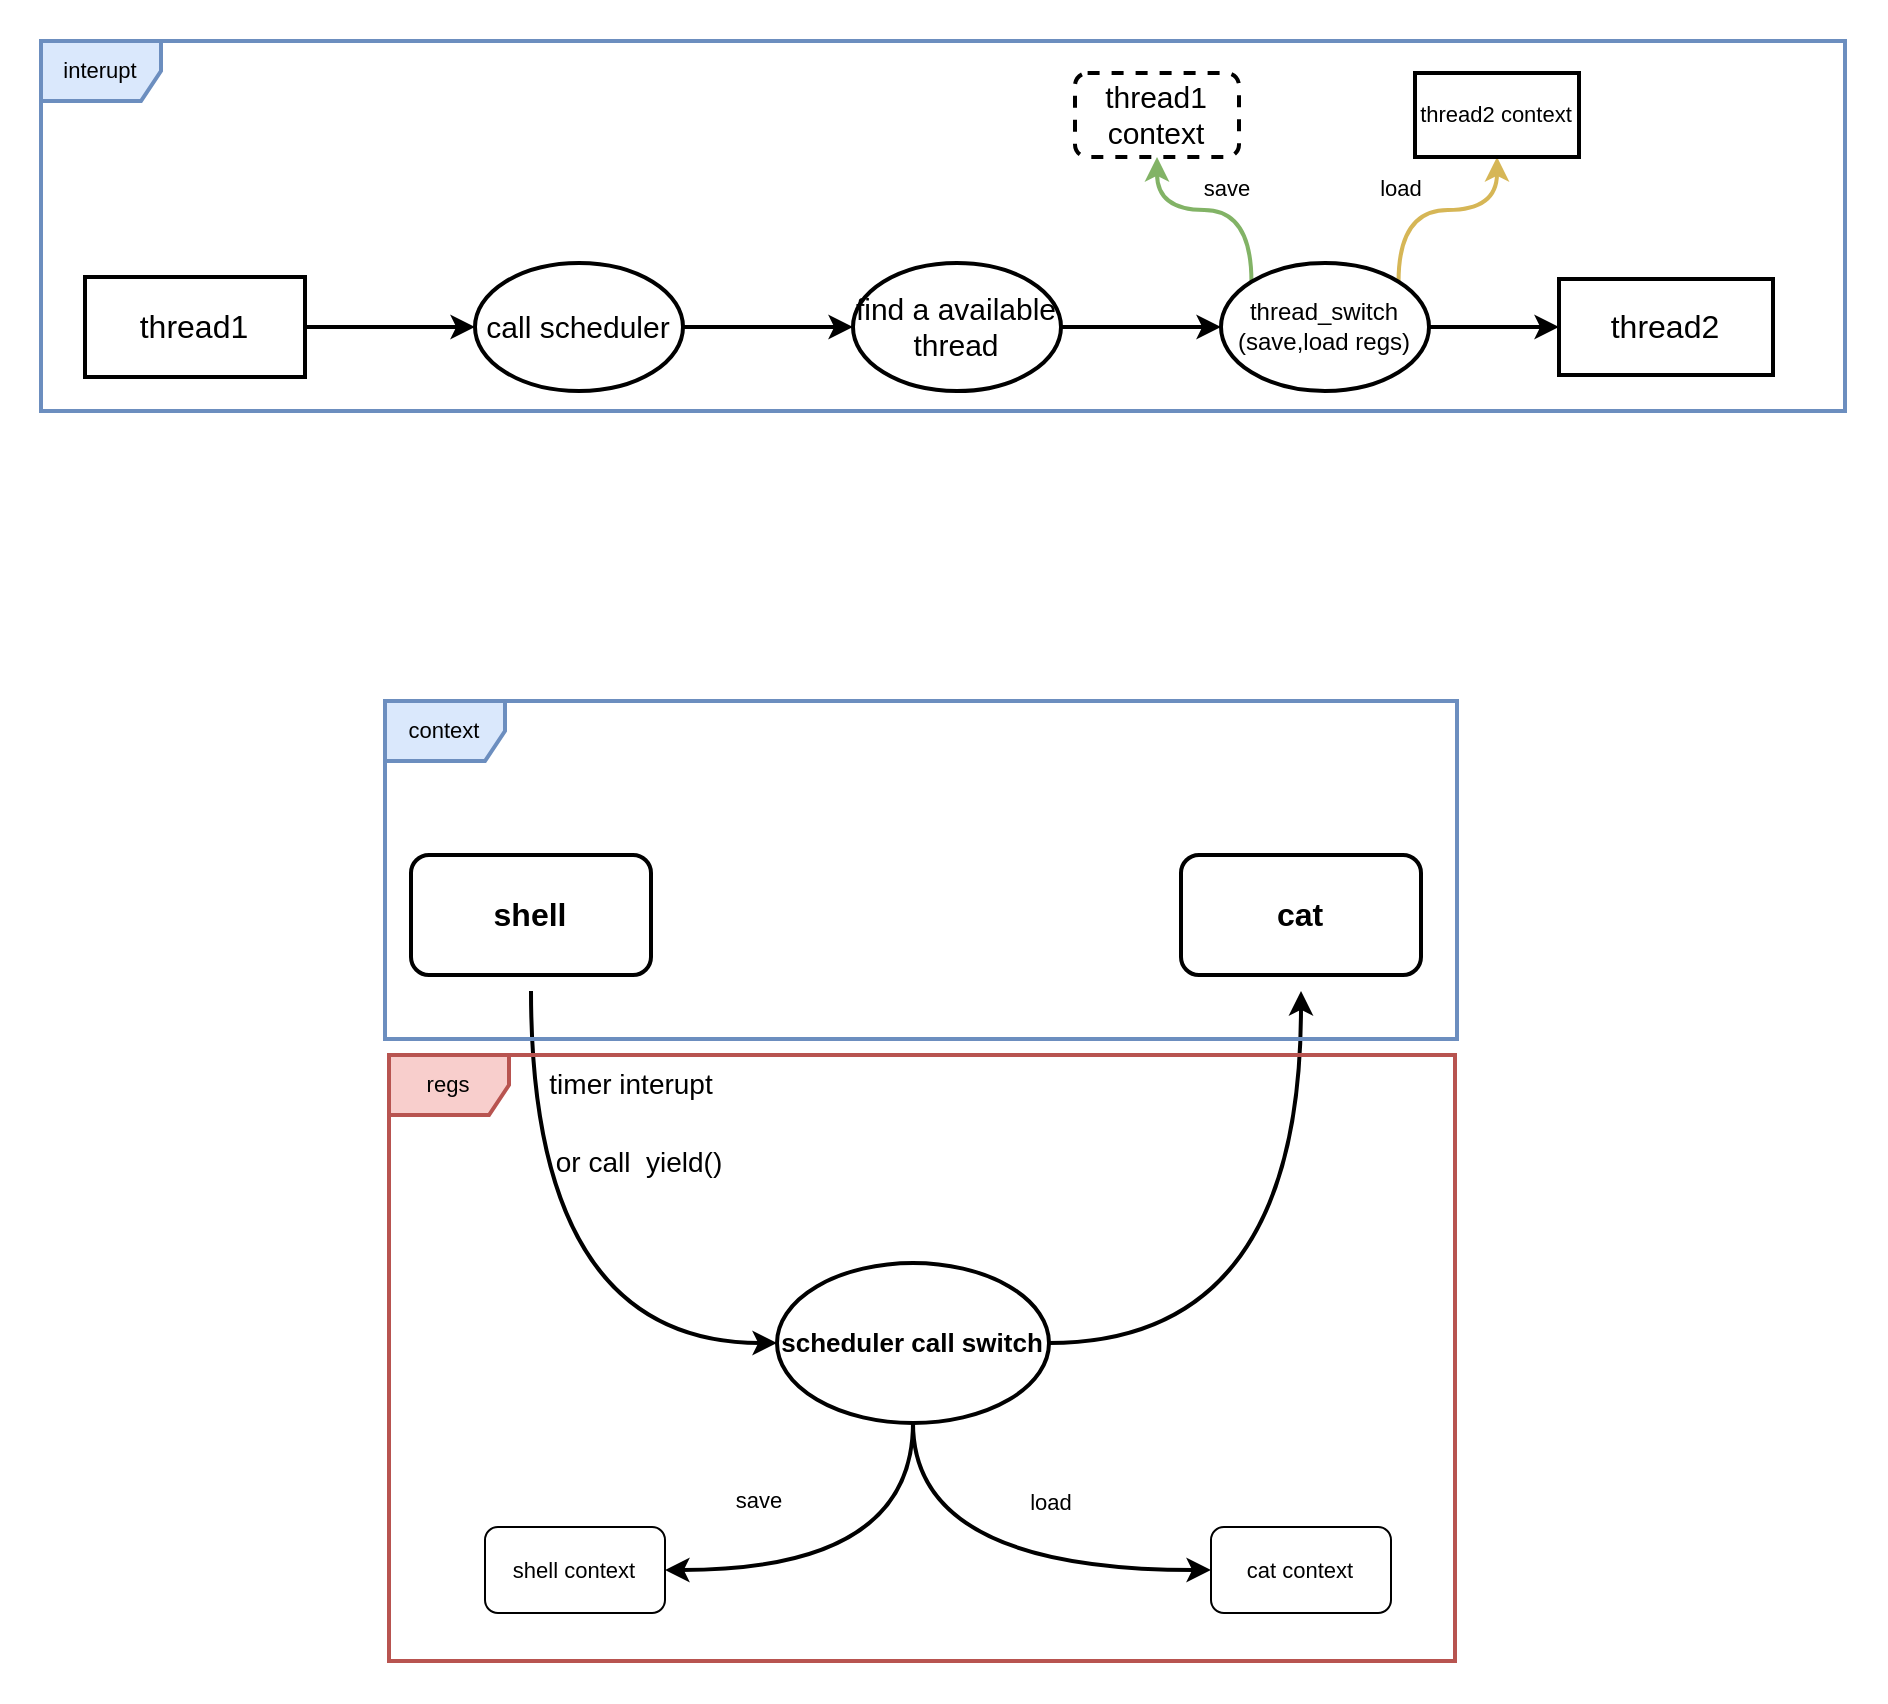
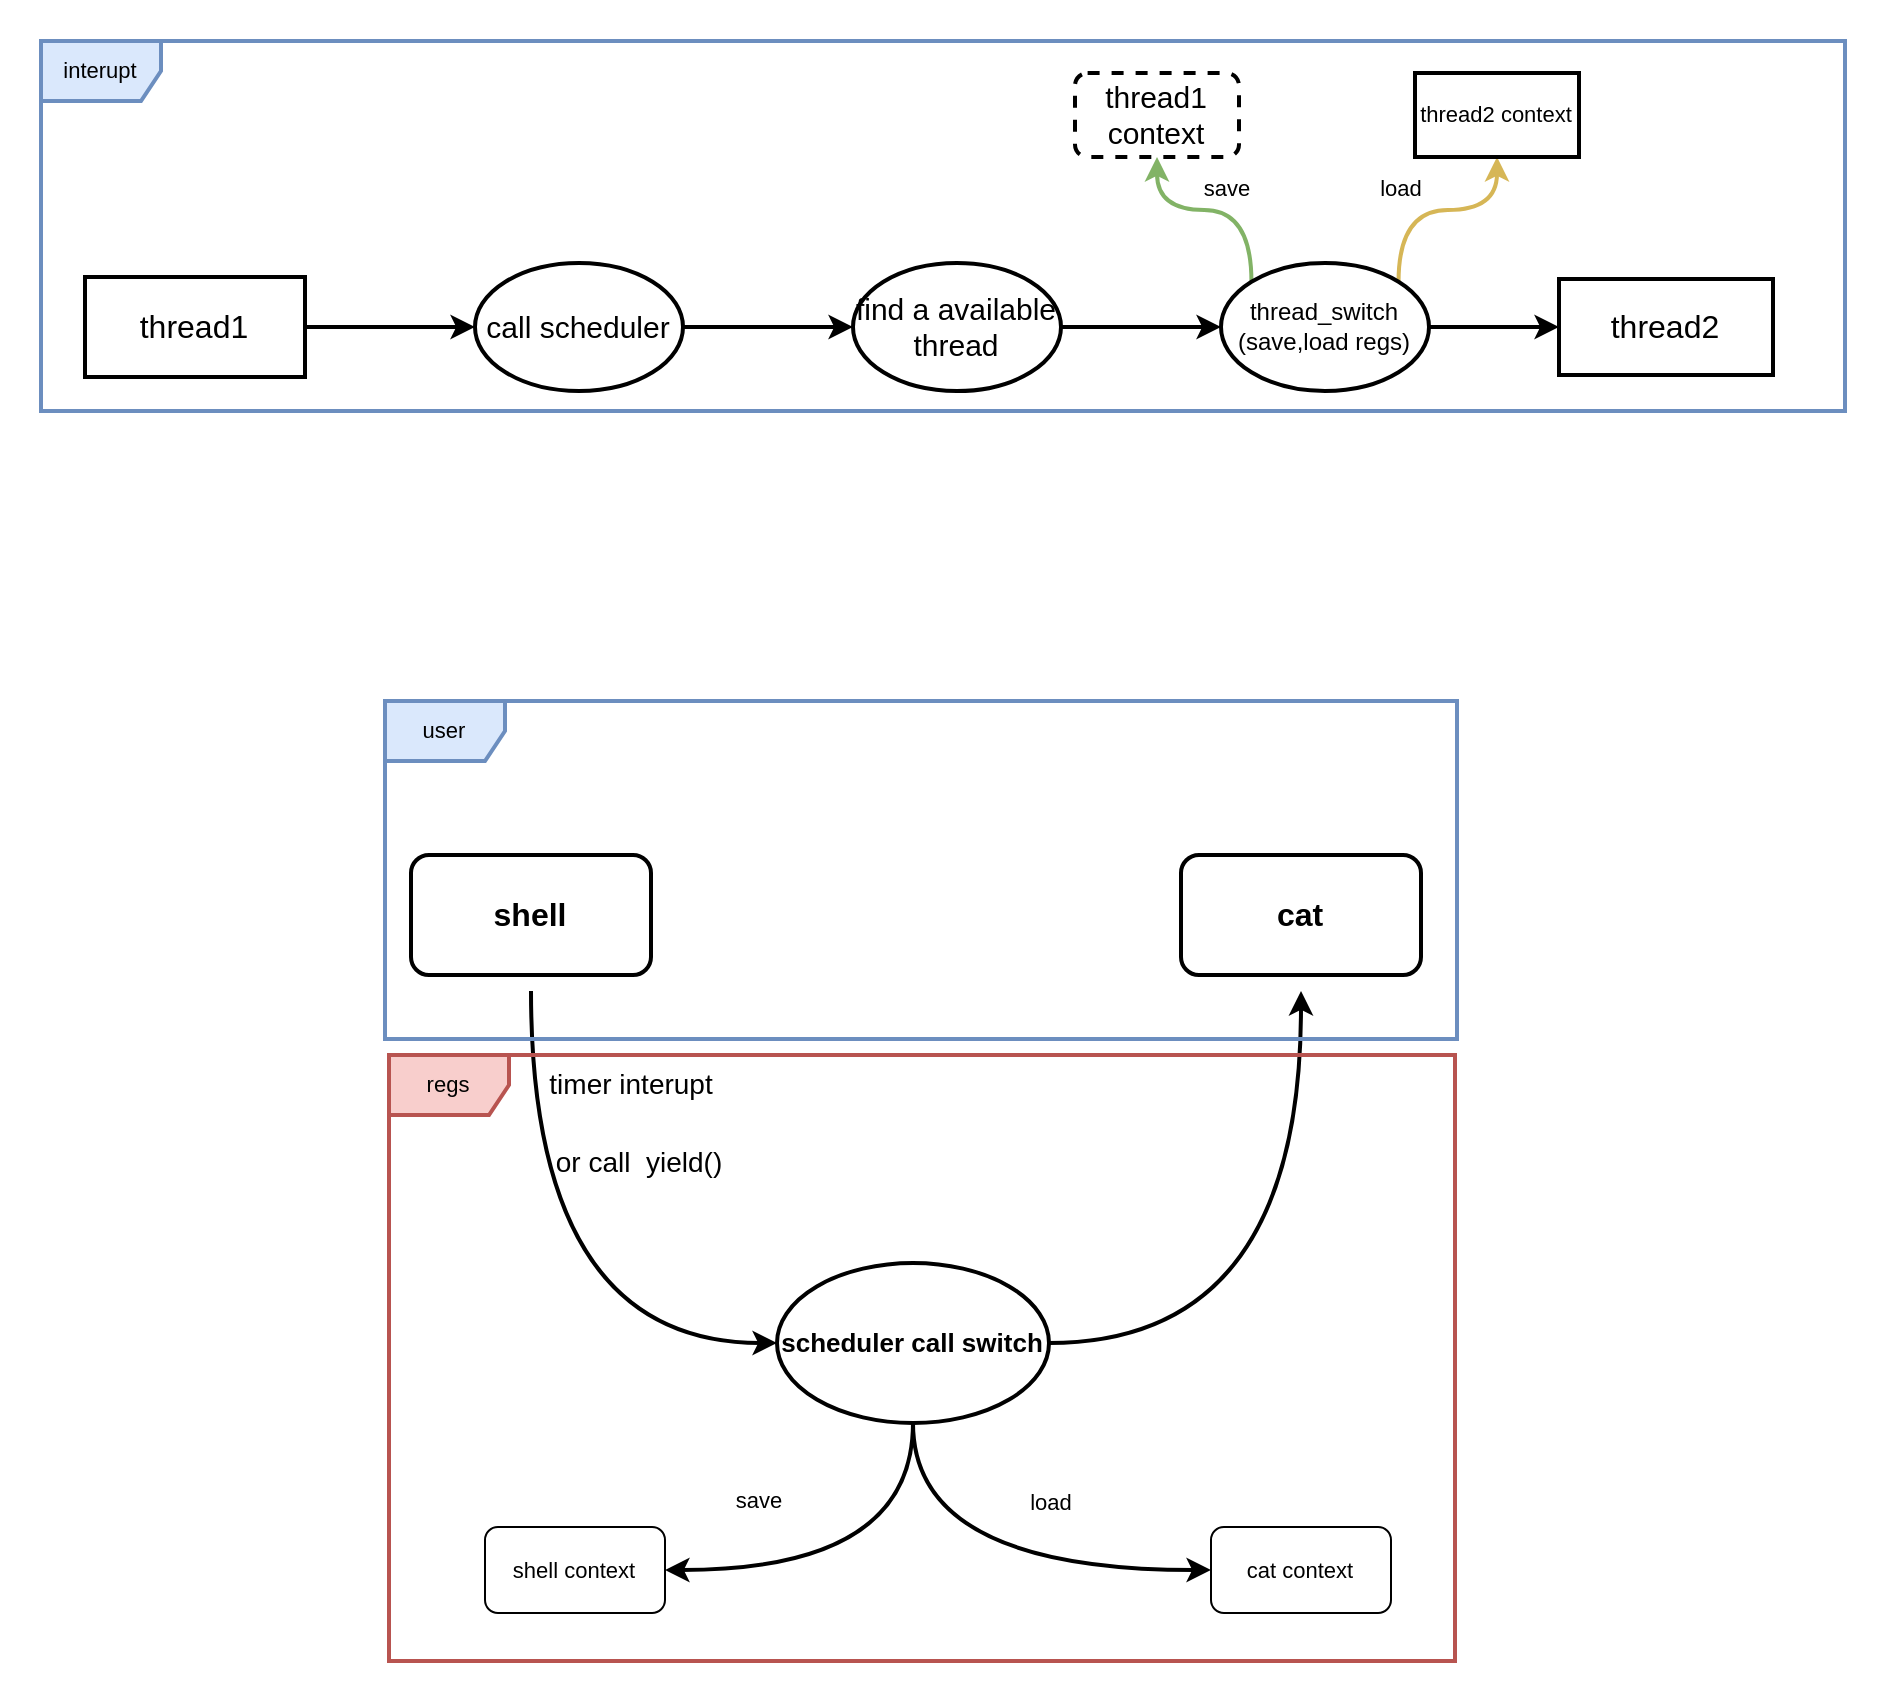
node "context": label "context" -> "user"
